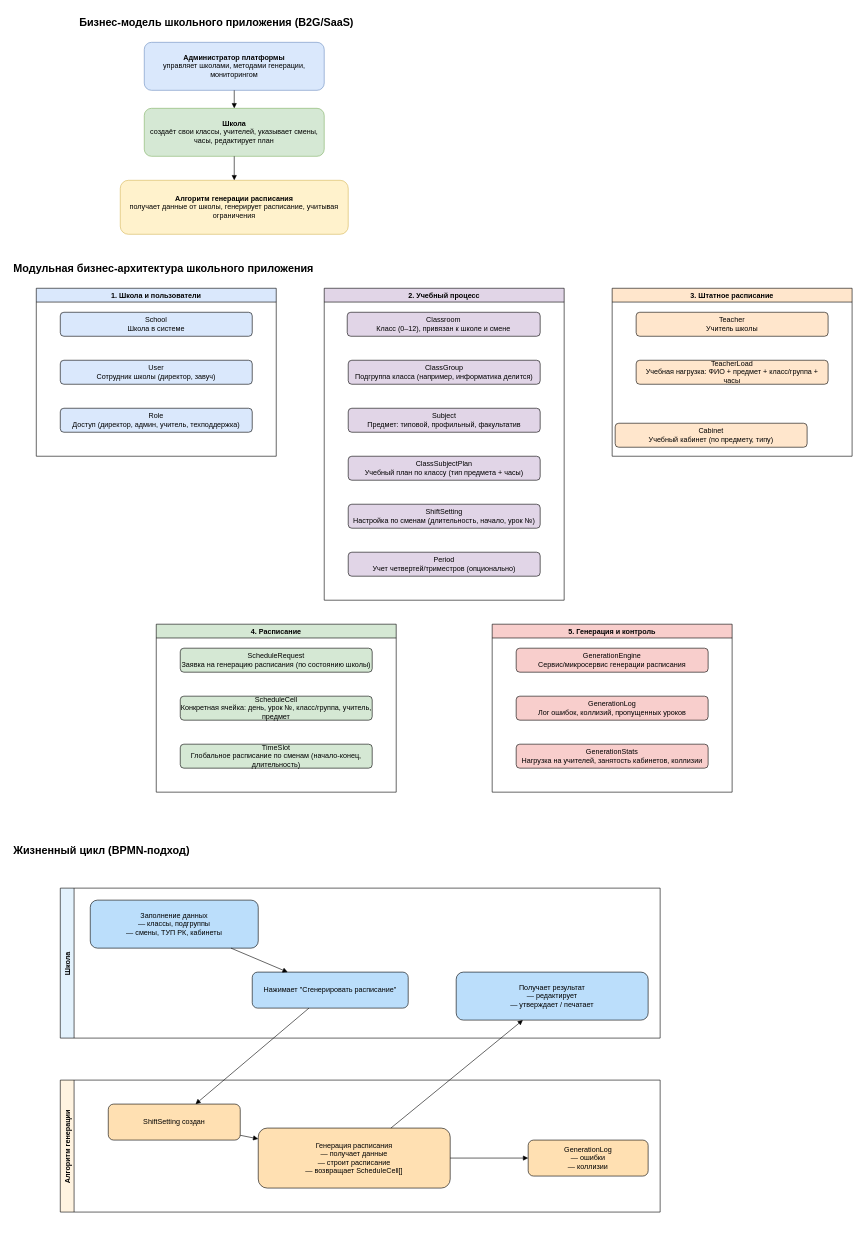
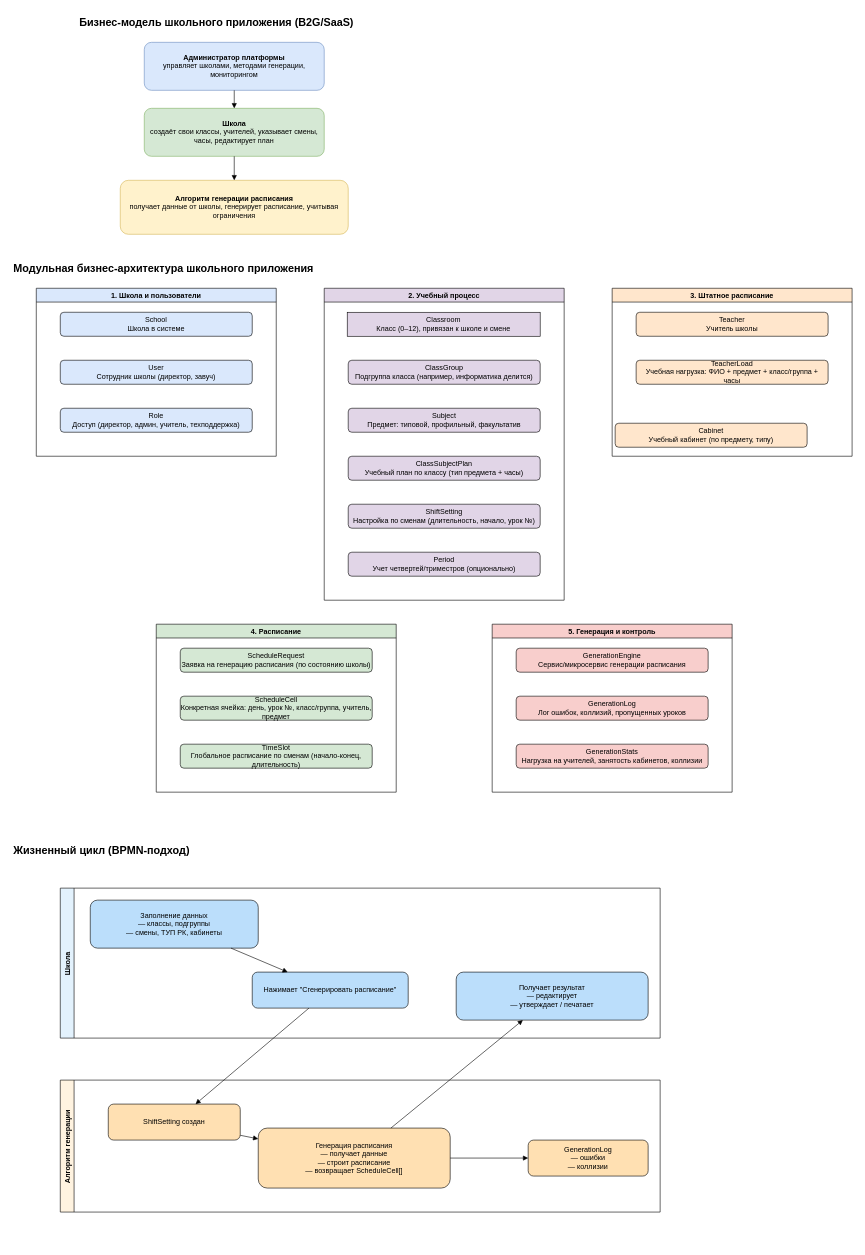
node "Classroom Класс (0–12), привязан к школе и смене": shape rounded rectangle -> rectangle
